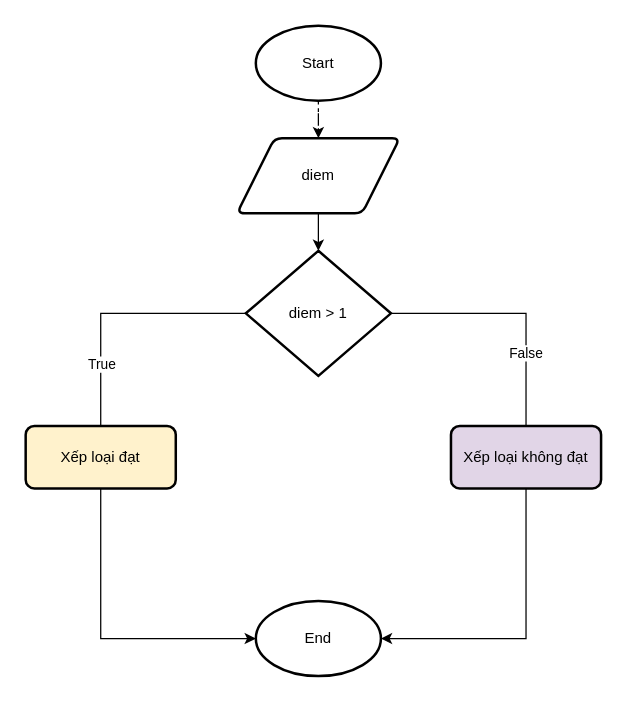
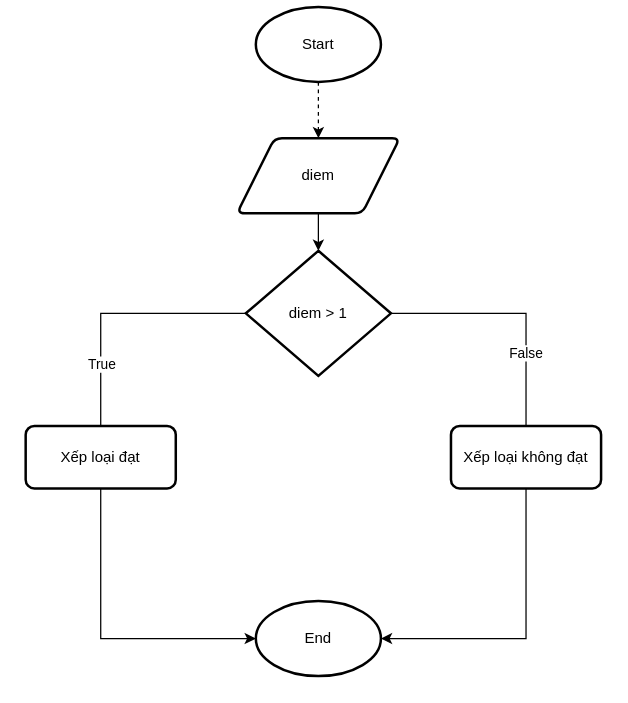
node "Start": moved (318, 63) -> (318, 44)
node "Xếp loại đạt": fillcolor #fff2cc -> #ffffff
node "Xếp loại không đạt": fillcolor #e1d5e7 -> #ffffff
